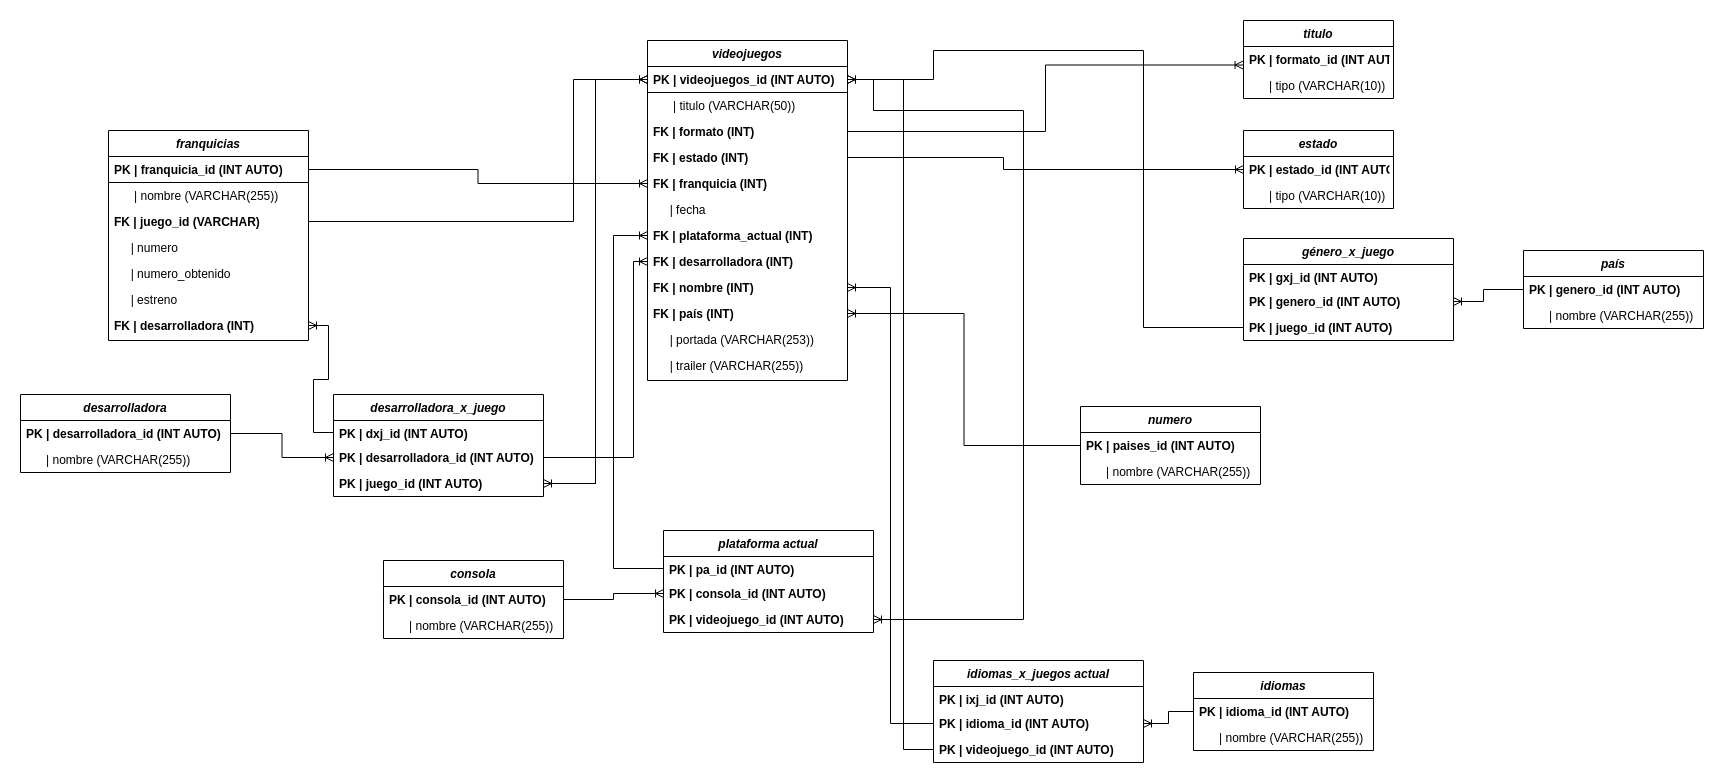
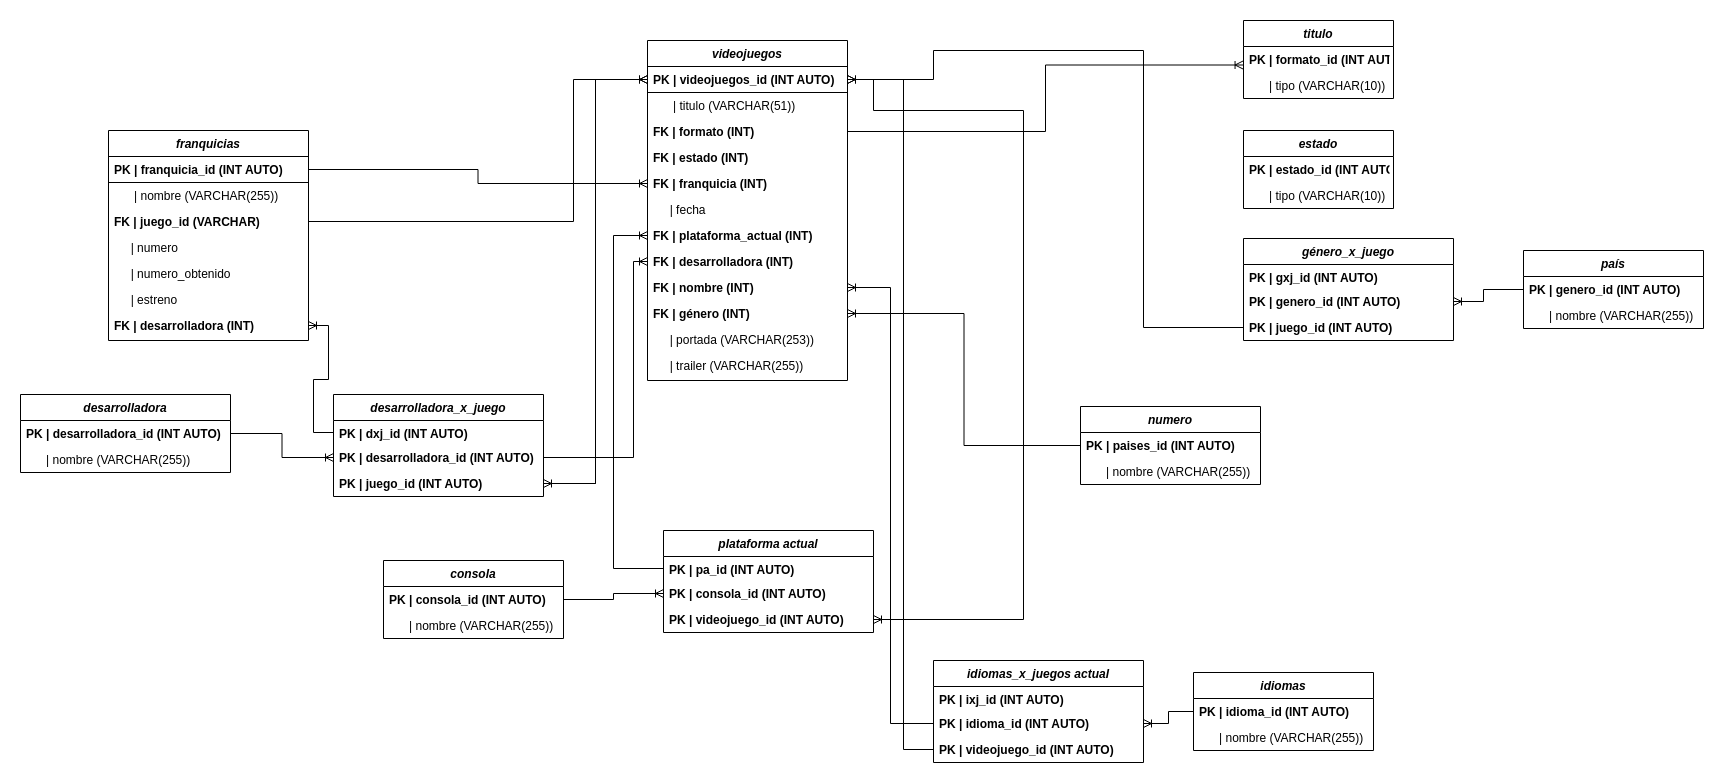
node "| titulo (VARCHAR(50))": label "| titulo (VARCHAR(50))" -> "| titulo (VARCHAR(51))"
edge "FK | estado (INT)" -> "PK | estado_id (INT AUTO)": removed
node "FK | país (INT)": label "FK | país (INT)" -> "FK | género (INT)"
